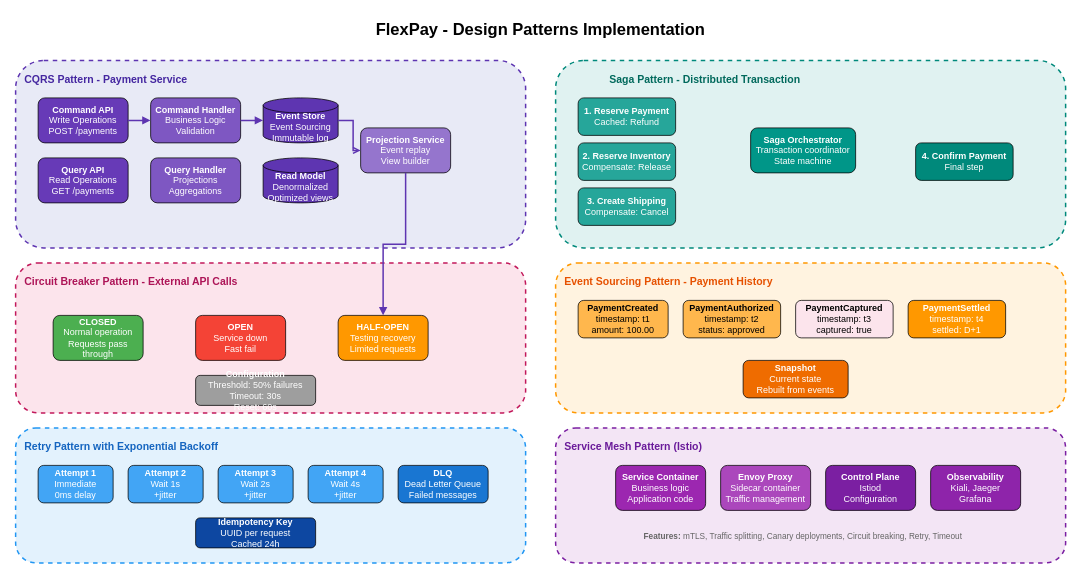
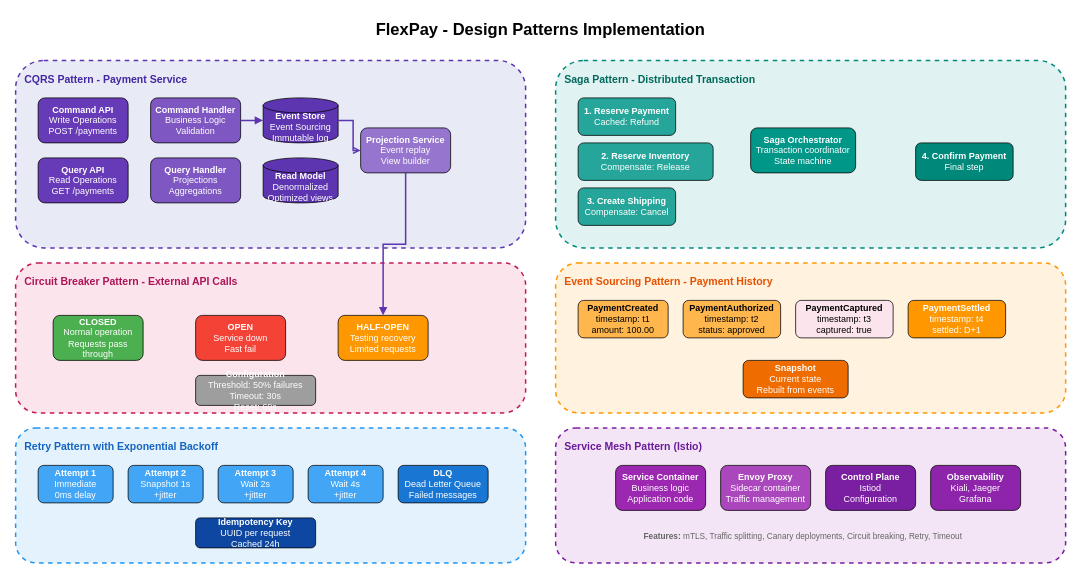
node "Saga Pattern - Distributed Transaction": moved (739, 75) -> (694, 75)
edge "Command API Write Operations POST /payments" -> "Command Handler Business Logic Validation": removed
node "2. Reserve Inventory Compensate: Release": size 98x38 -> 135x38
node "Attempt 2 Wait 1s +jitter": label "Attempt 2 Wait 1s +jitter" -> "Attempt 2 Snapshot 1s +jitter"
